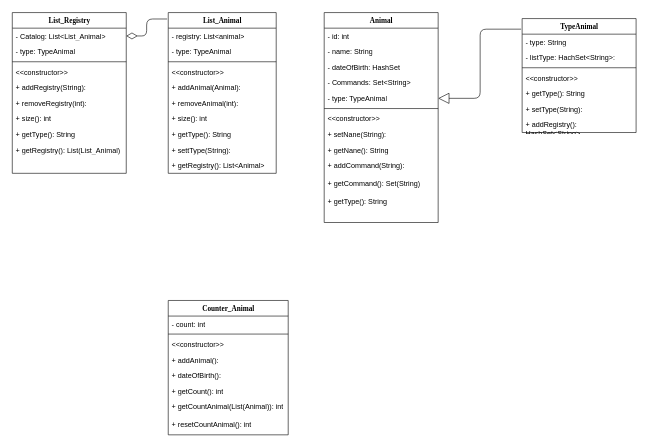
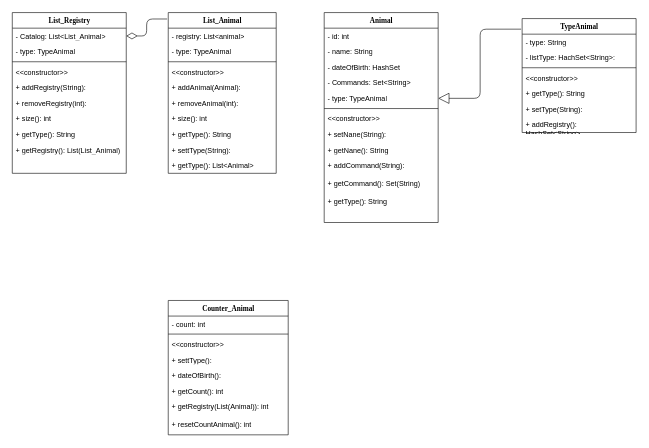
node "+ getRegistry(): List<Animal>": label "+ getRegistry(): List<Animal>" -> "+ getType(): List<Animal>"
node "+ addAnimal():": label "+ addAnimal():" -> "+ settType():"
node "+ getCountAnimal(List(Animal)): int": label "+ getCountAnimal(List(Animal)): int" -> "+ getRegistry(List(Animal)): int"
